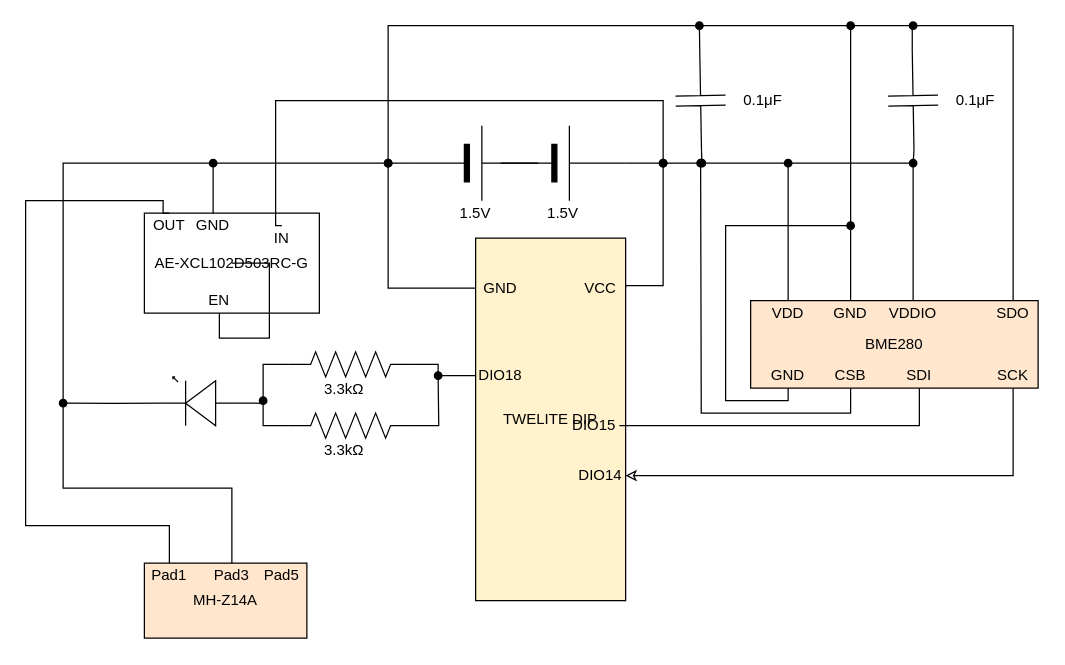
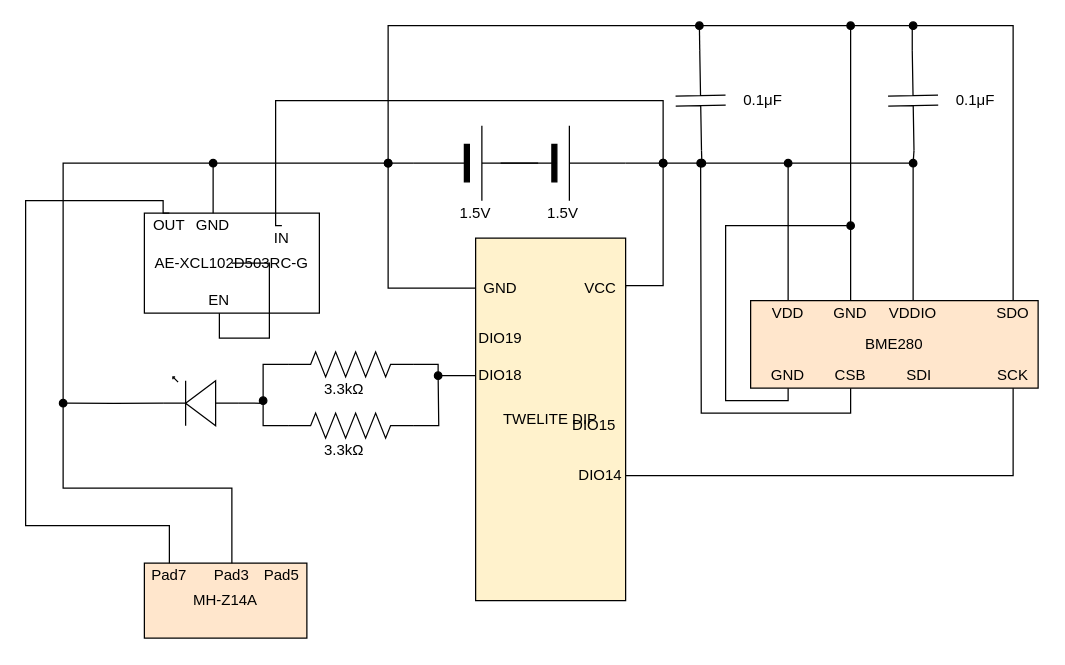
node "DIO19": added
edge "SDI" -- "DIO15": removed
edge "SCK" -> "DIO14": arrowhead classic -> none
node "Pad1": label "Pad1" -> "Pad7"
